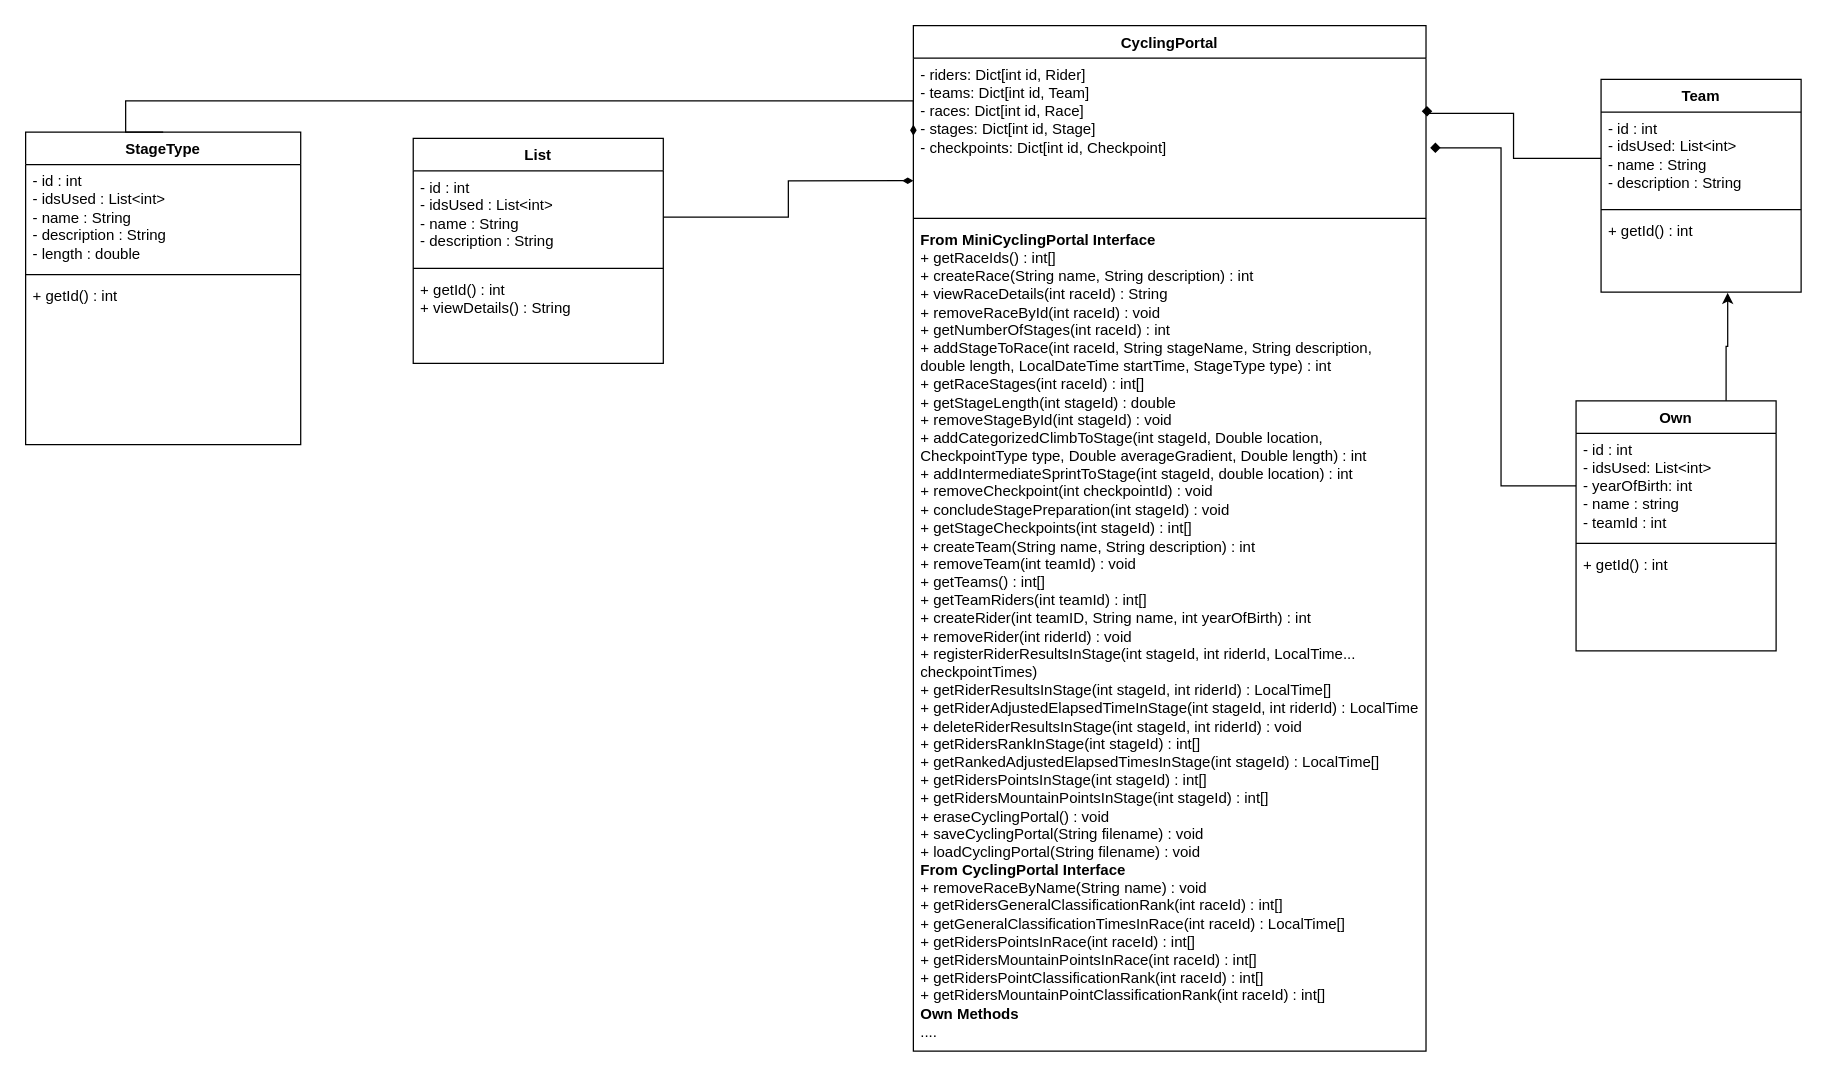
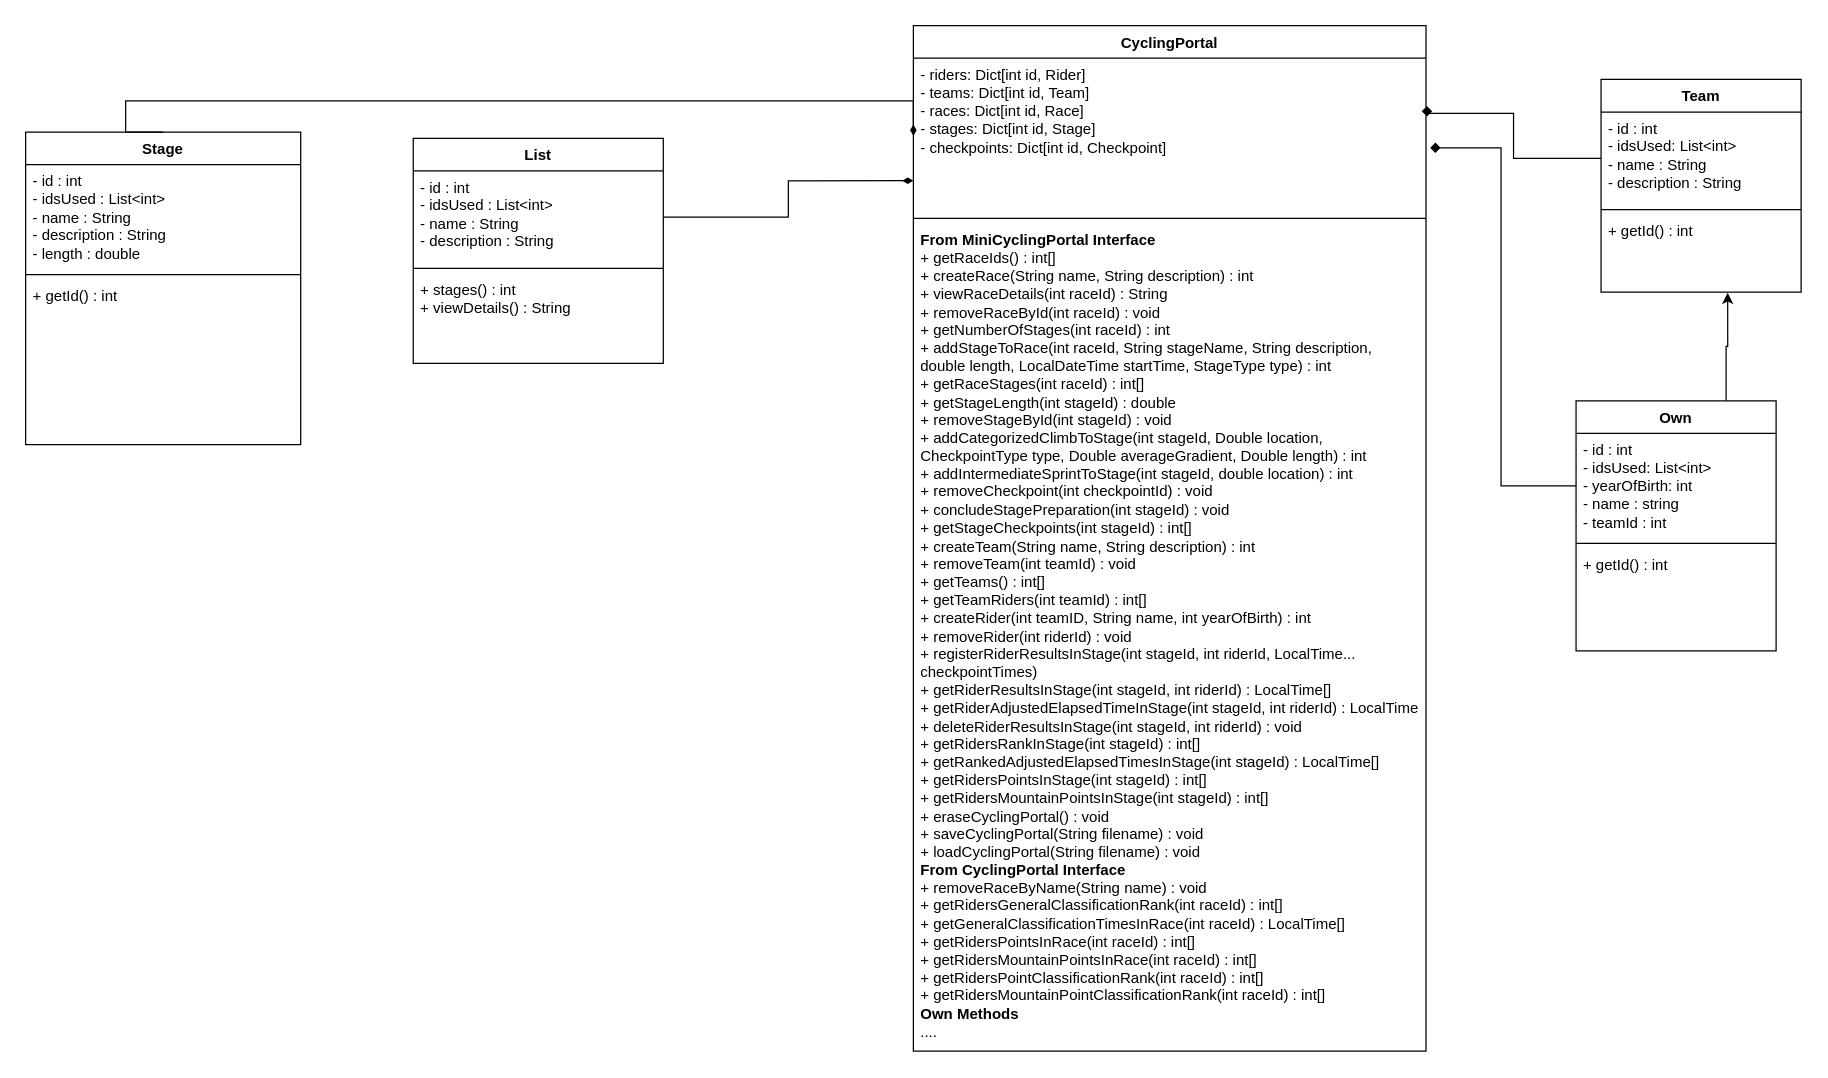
node "StageType": label "StageType" -> "Stage"
node "+ getId() : int + viewDetails() : String": label "+ getId() : int + viewDetails() : String" -> "+ stages() : int + viewDetails() : String"
